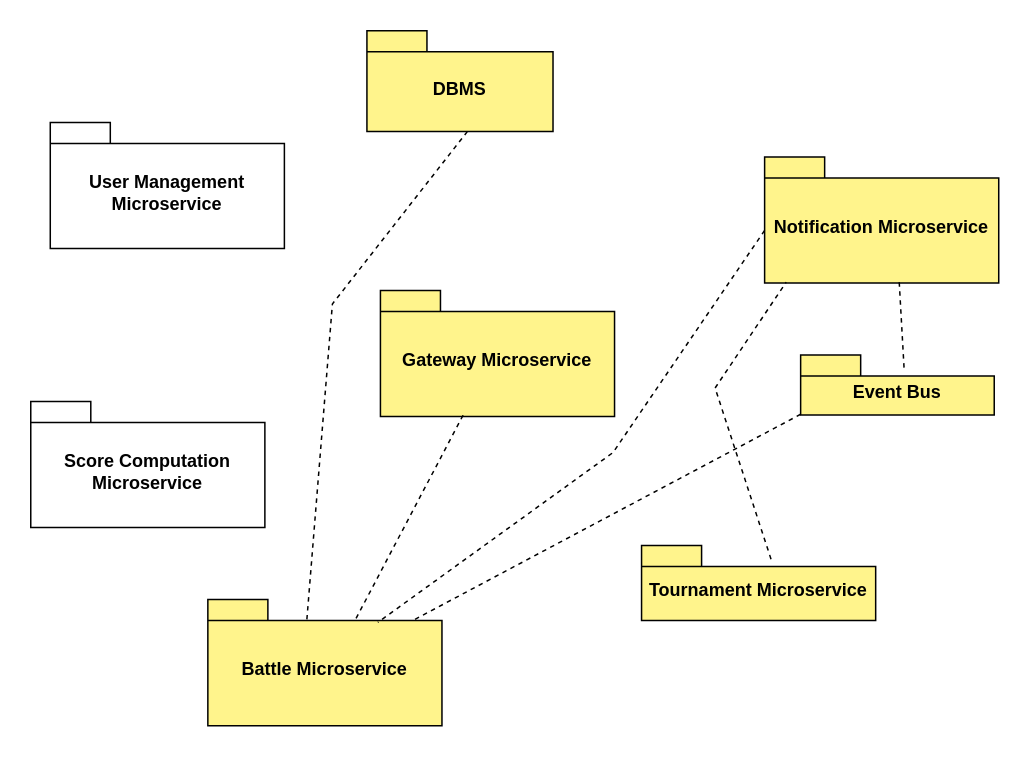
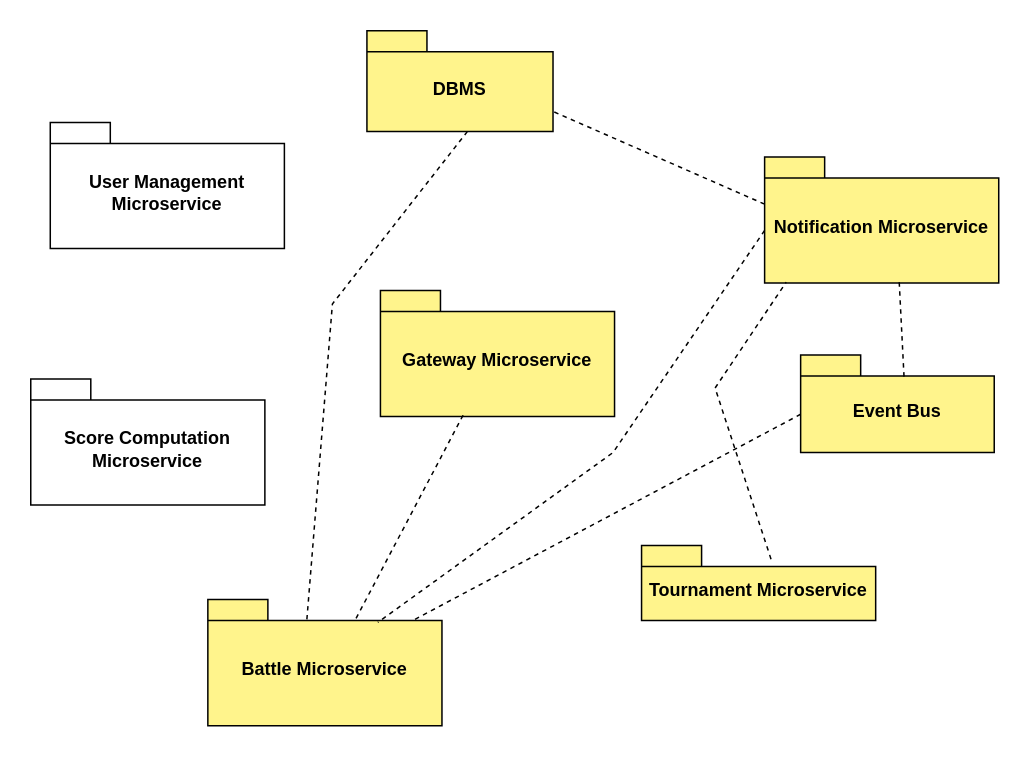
edge "DBMS" -- "Notification Microservice": added
node "Event Bus": size 194x60 -> 194x98
node "Score Computation Microservice": moved (148, 464) -> (148, 442)
